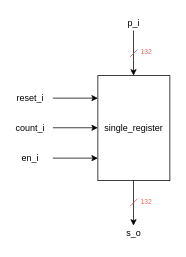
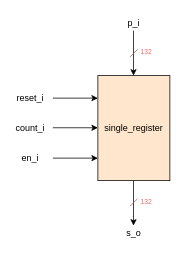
node "single_register": fillcolor #ffffff -> #ffe6cc
